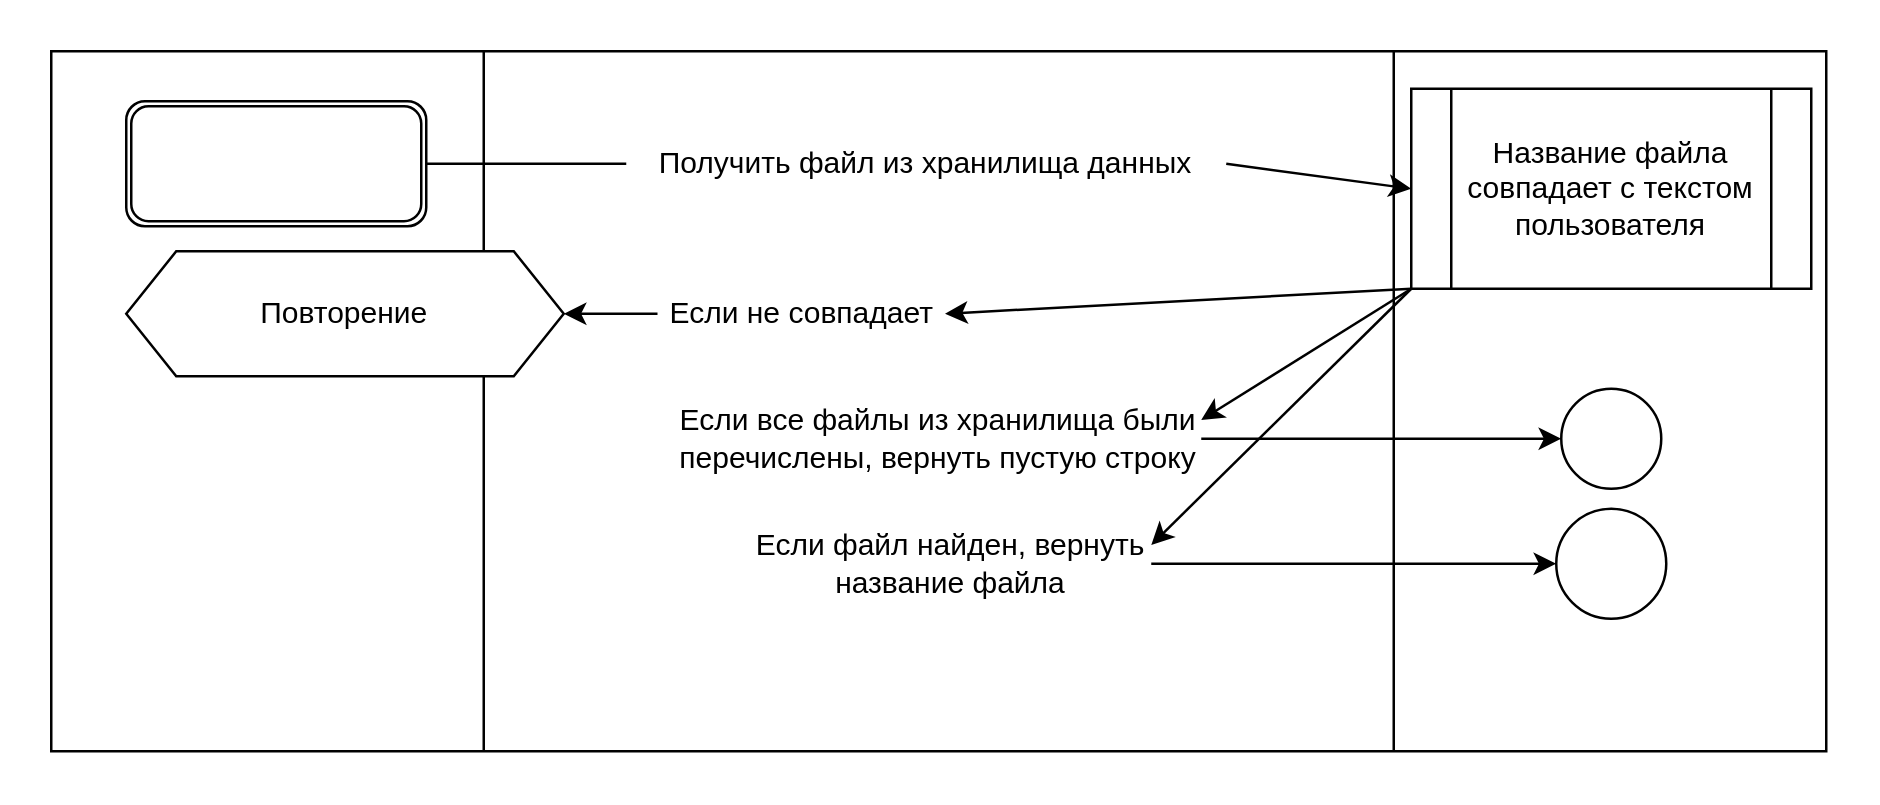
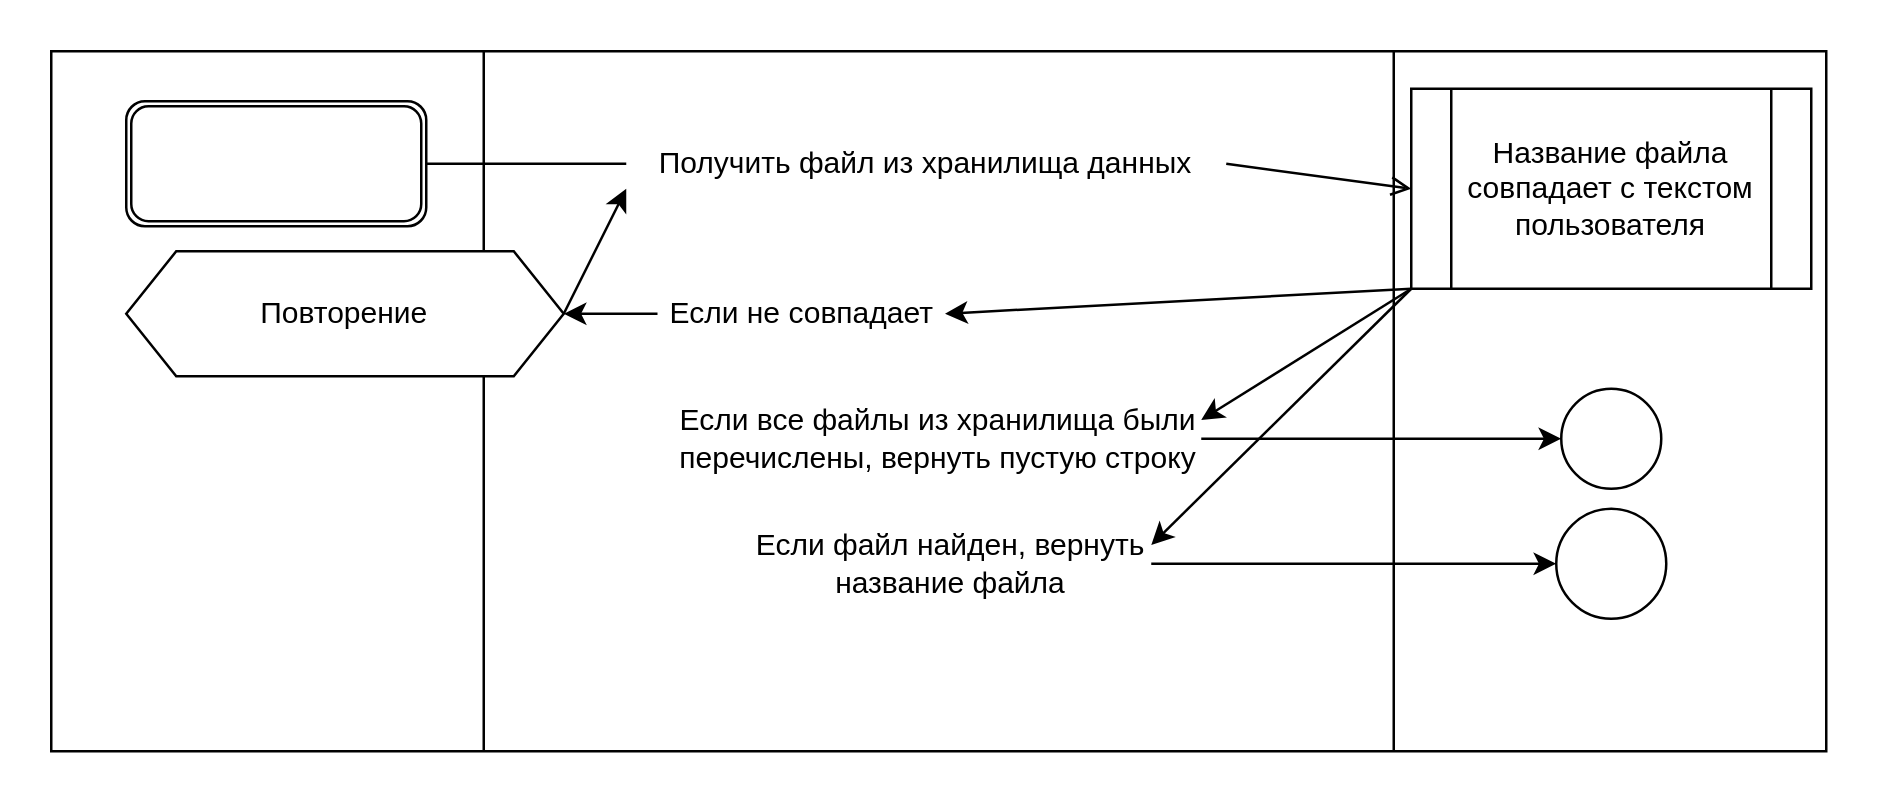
edge "Получить файл из хранилища данных" -> "Название файла совпадает с текстом пользователя": arrowhead classic -> open
edge "Повторение" -> "Получить файл из хранилища данных": added
